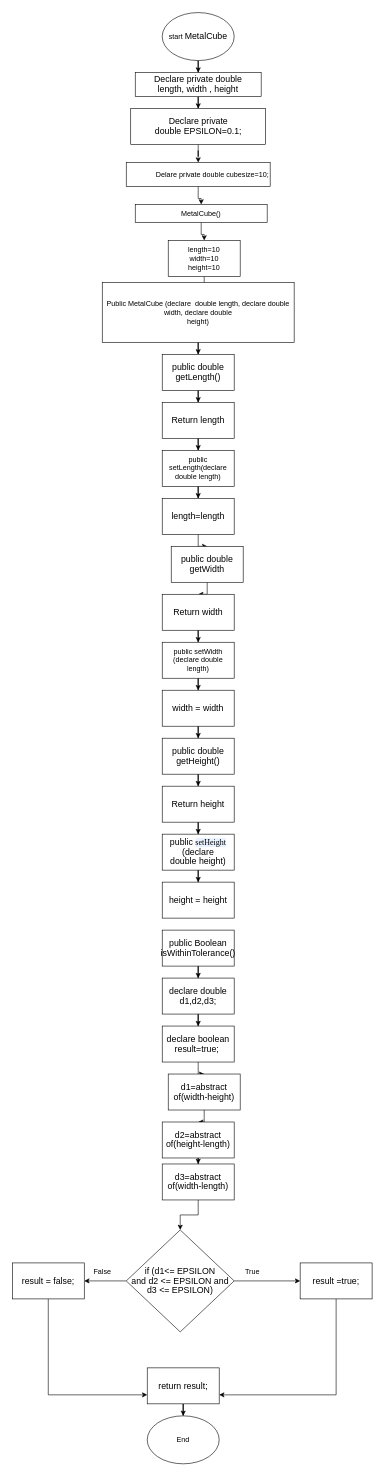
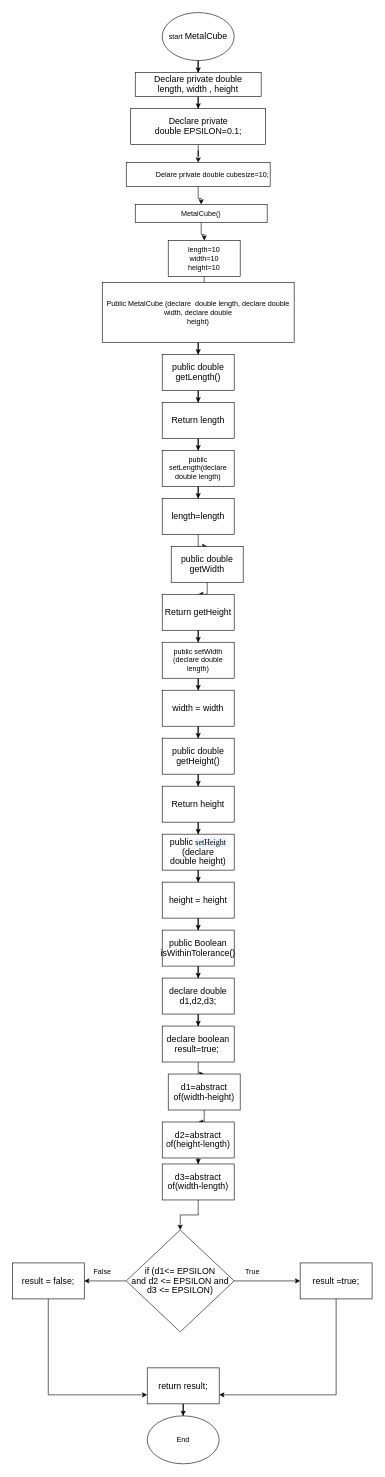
node "Return width": label "Return width" -> "Return getHeight"
edge "height = height" -> "public Boolean isWithinTolerance()": added
